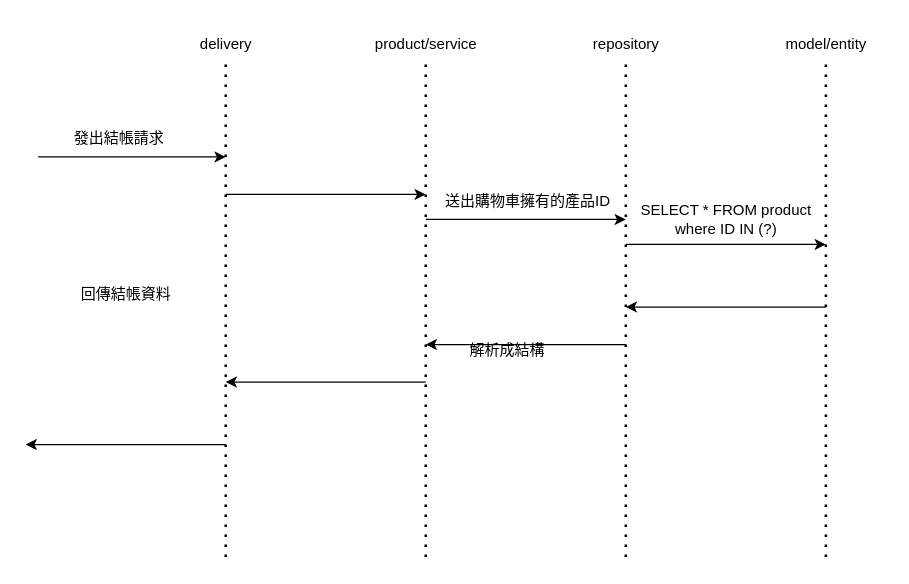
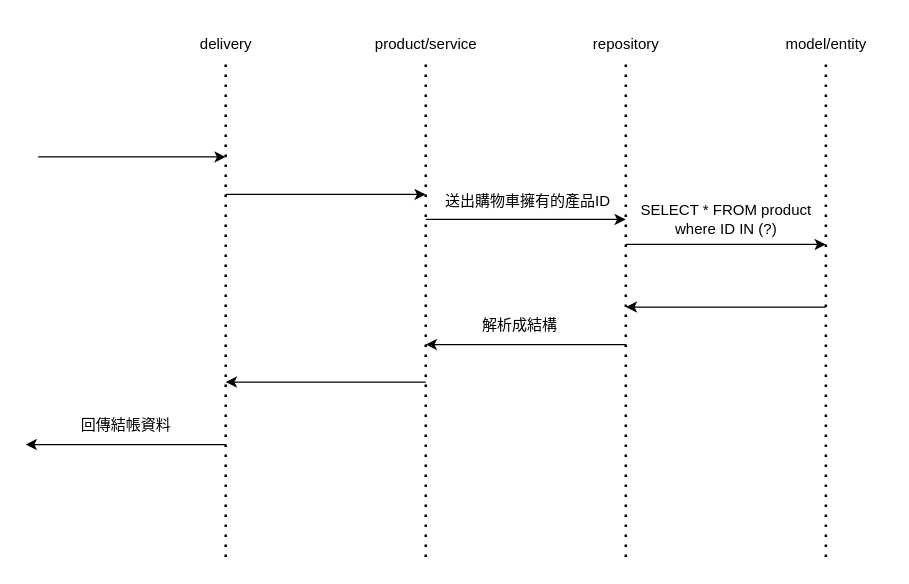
node "發出結帳請求": removed
node "回傳結帳資料": moved (126, 294) -> (126, 426)
node "解析成結構": moved (507, 351) -> (519, 326)
